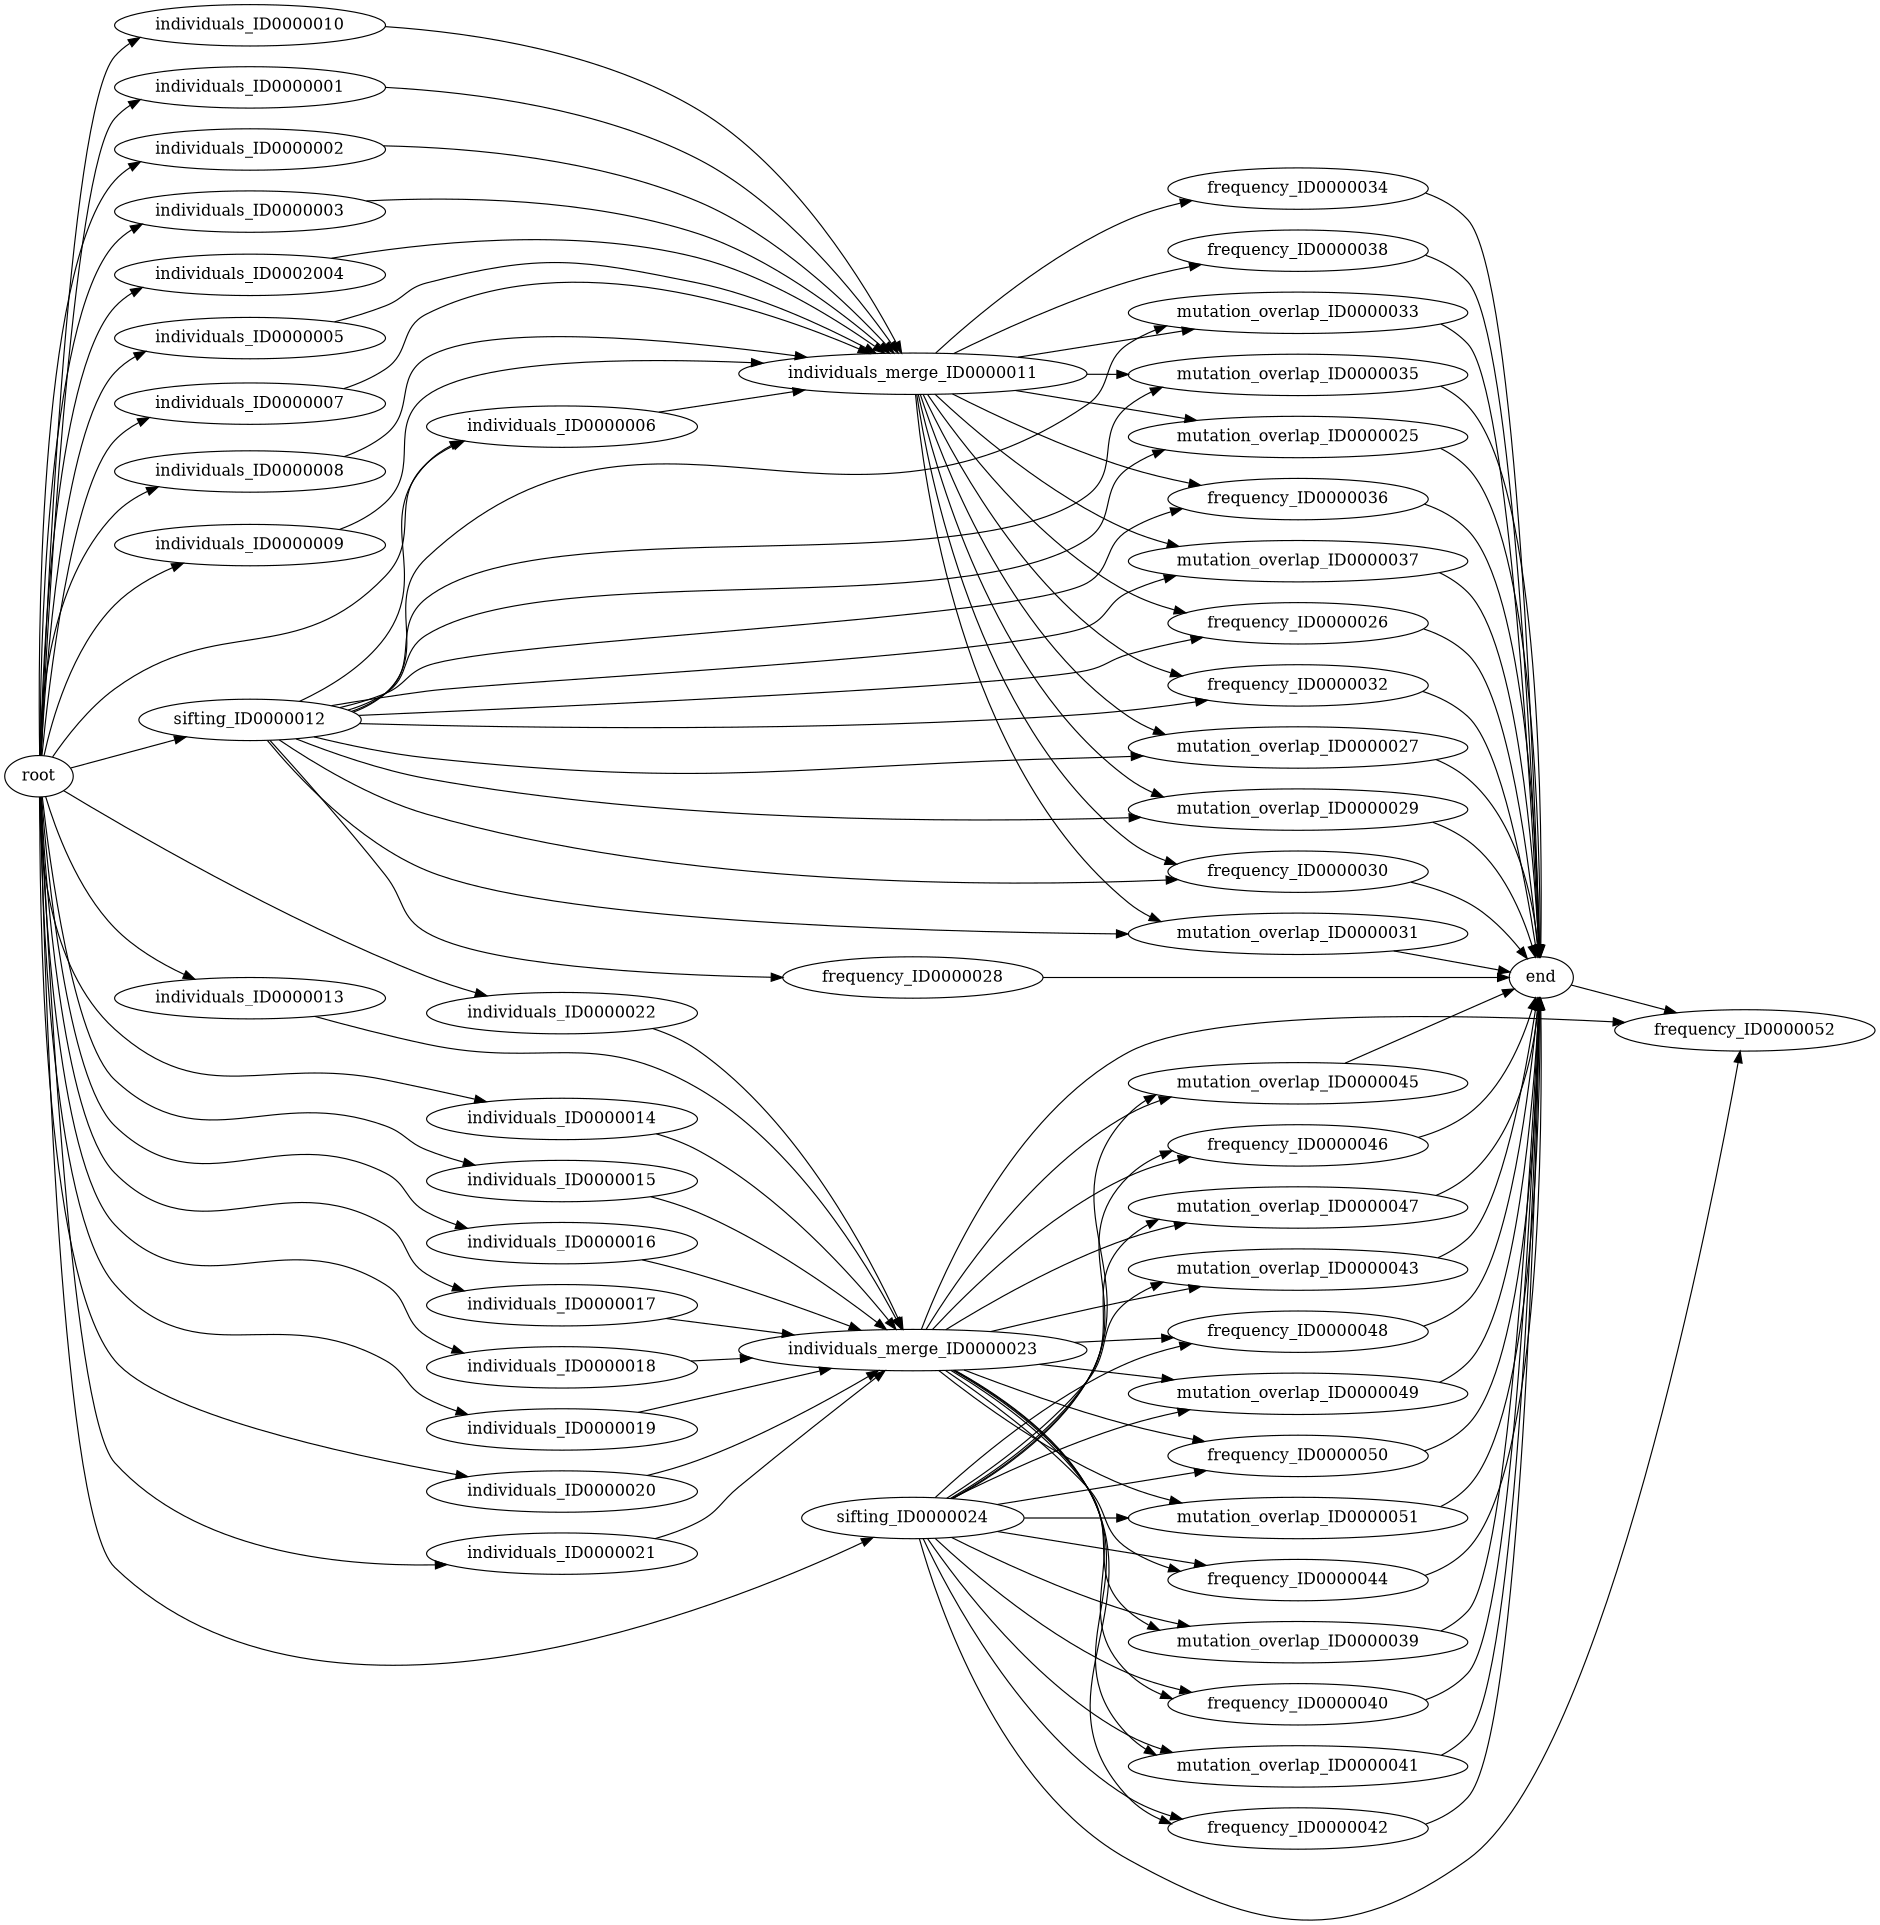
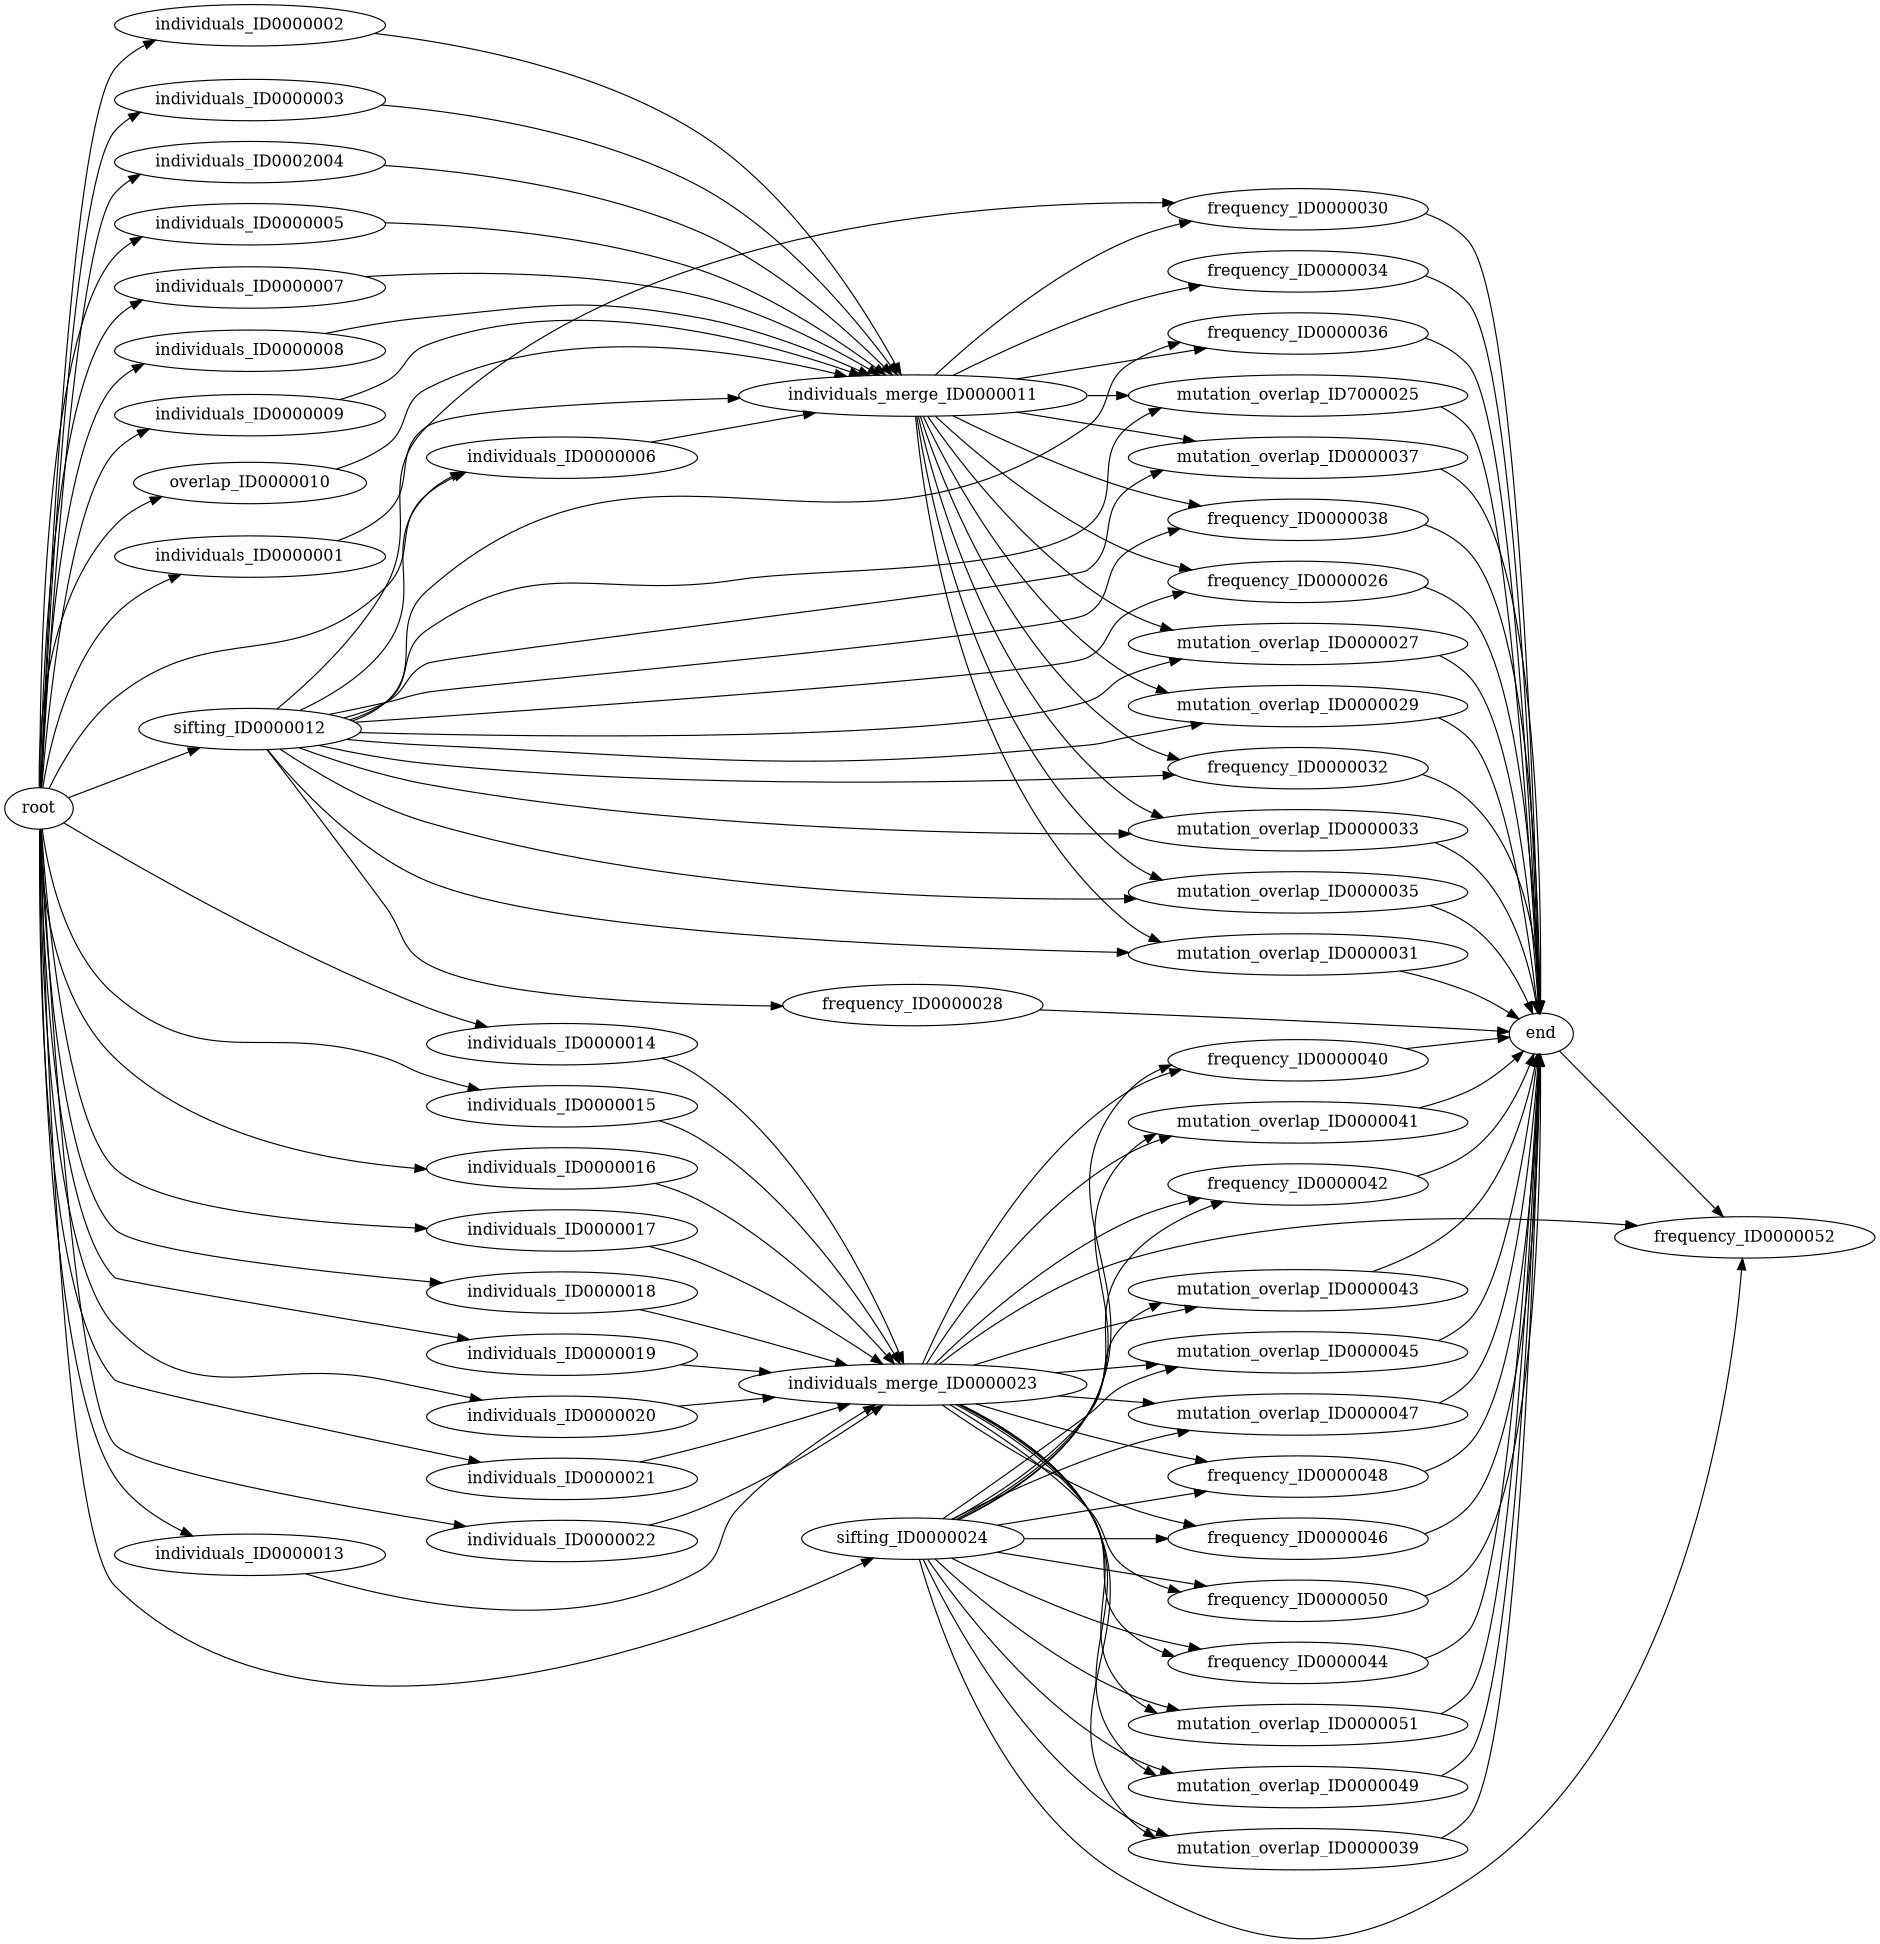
node "individuals_ID0000010": label "individuals_ID0000010" -> "overlap_ID0000010"
node "mutation_overlap_ID0000025": label "mutation_overlap_ID0000025" -> "mutation_overlap_ID7000025"
edge "sifting_ID0000012" -> "frequency_ID0000038": added
